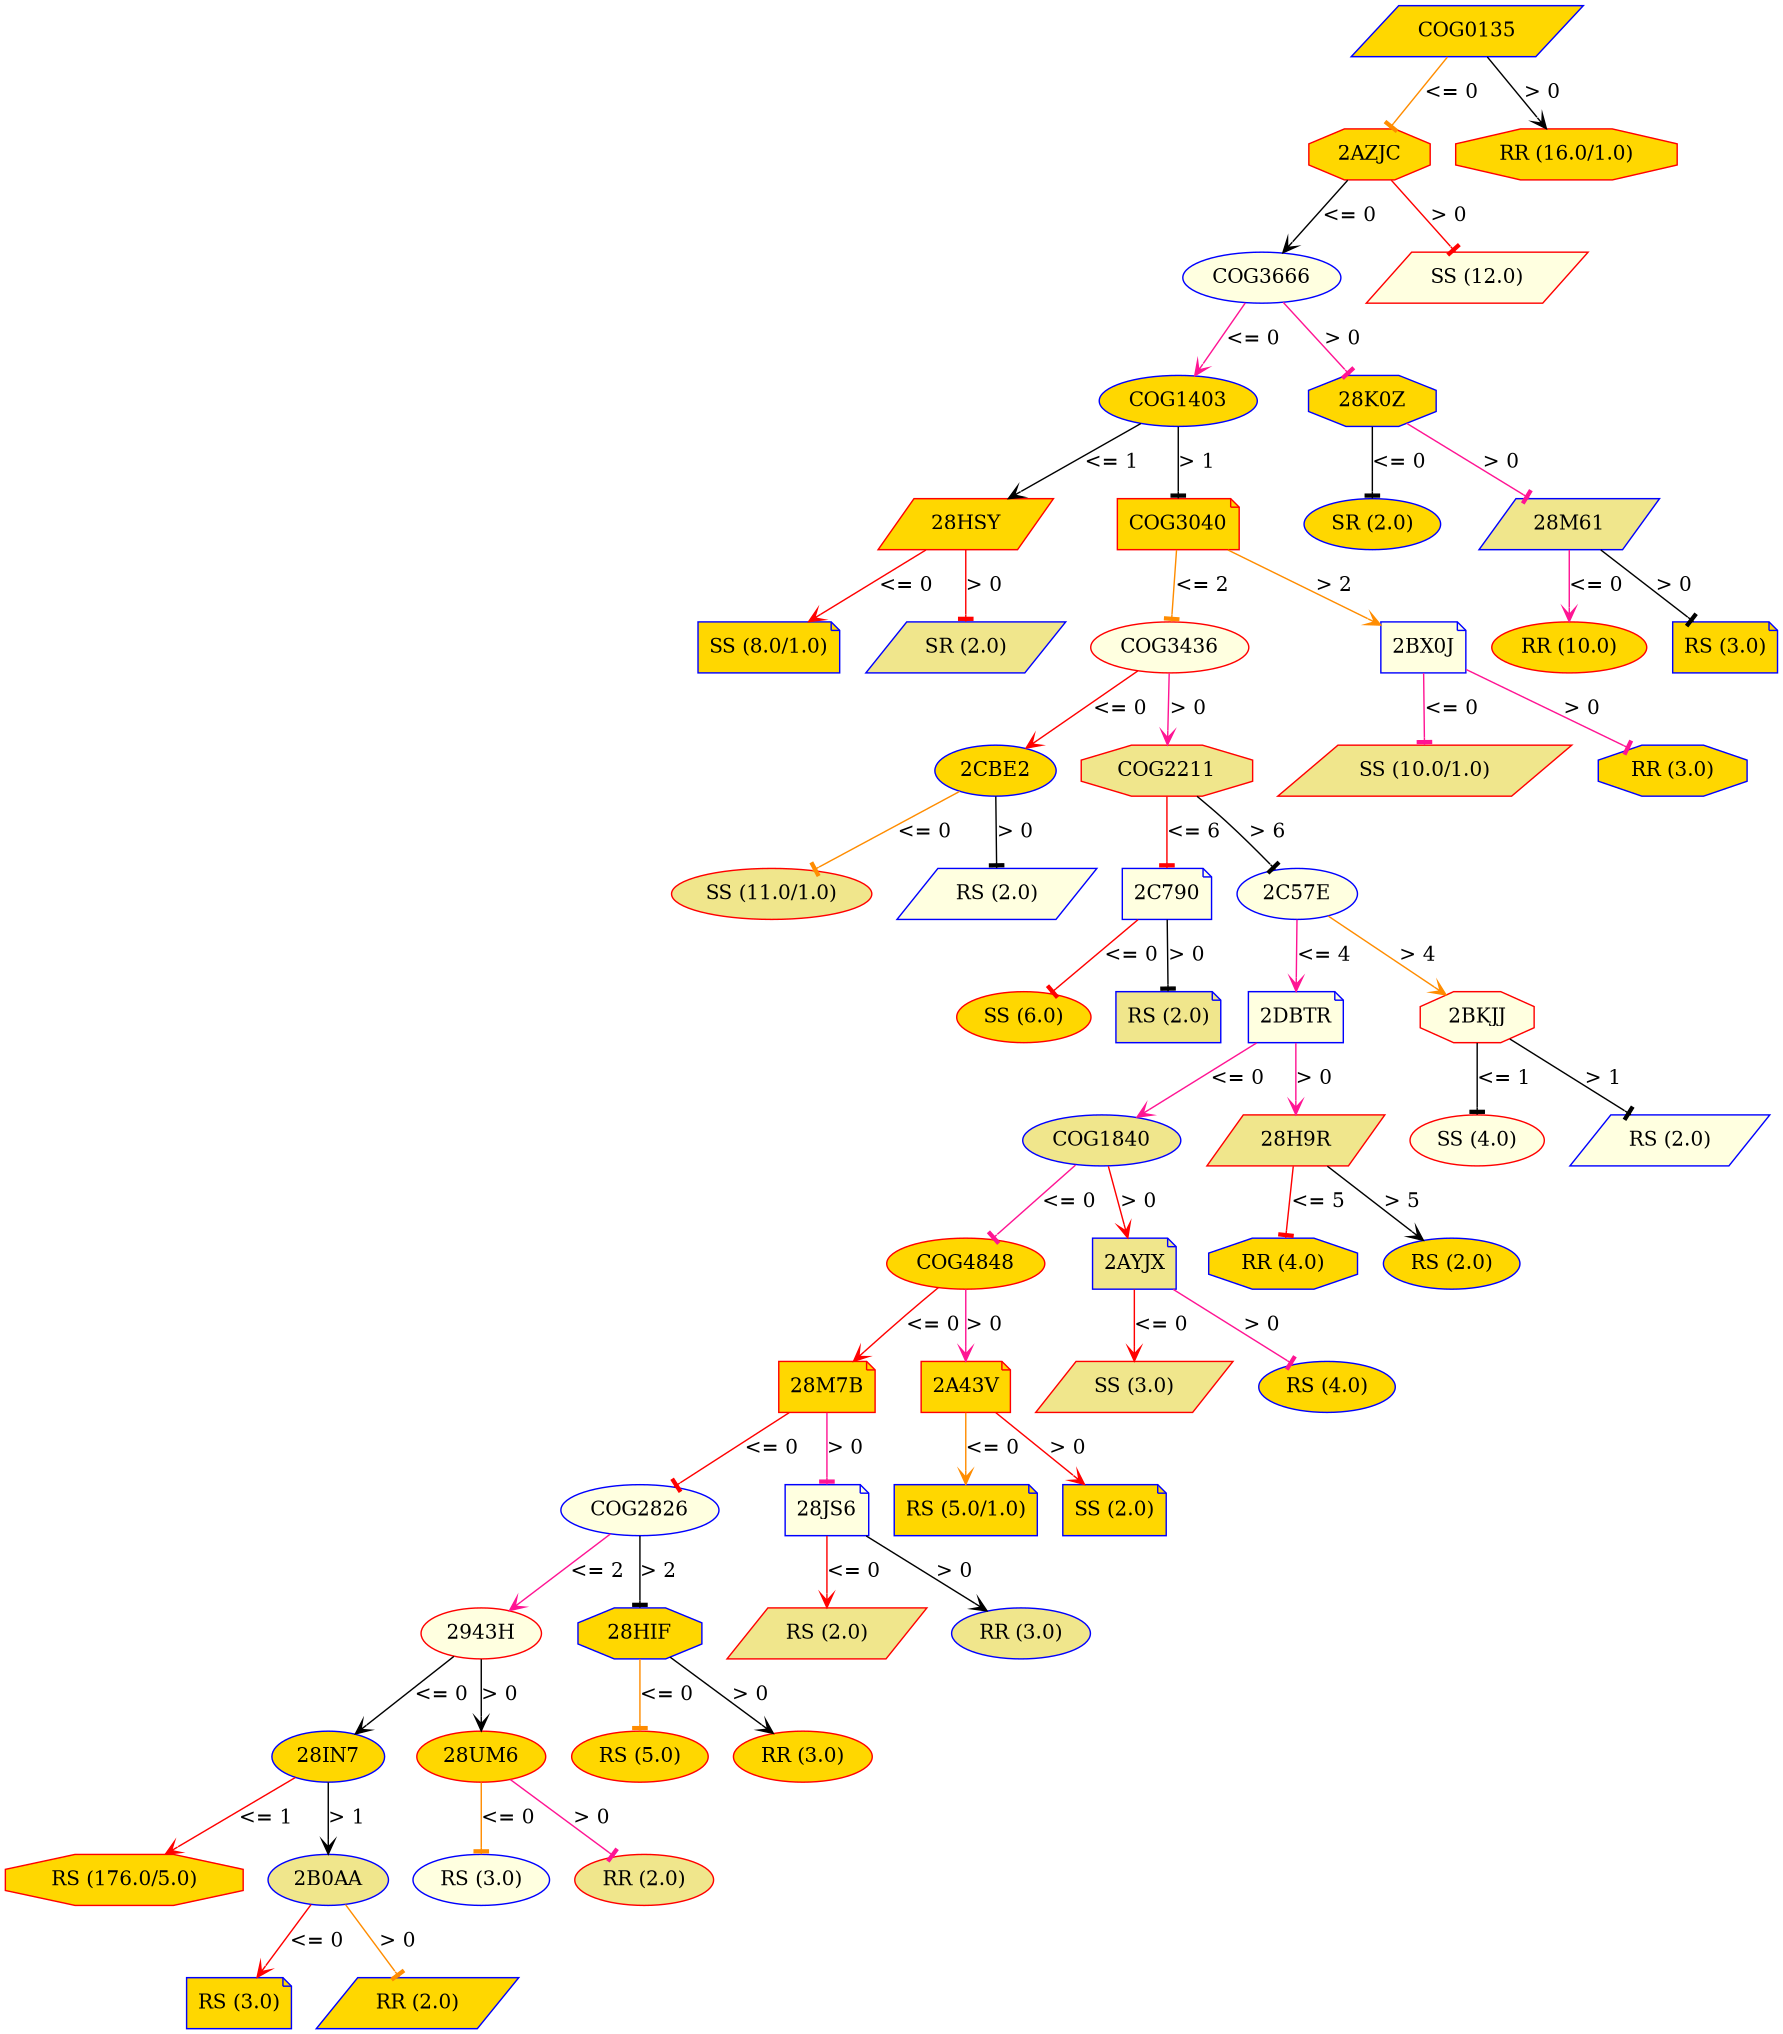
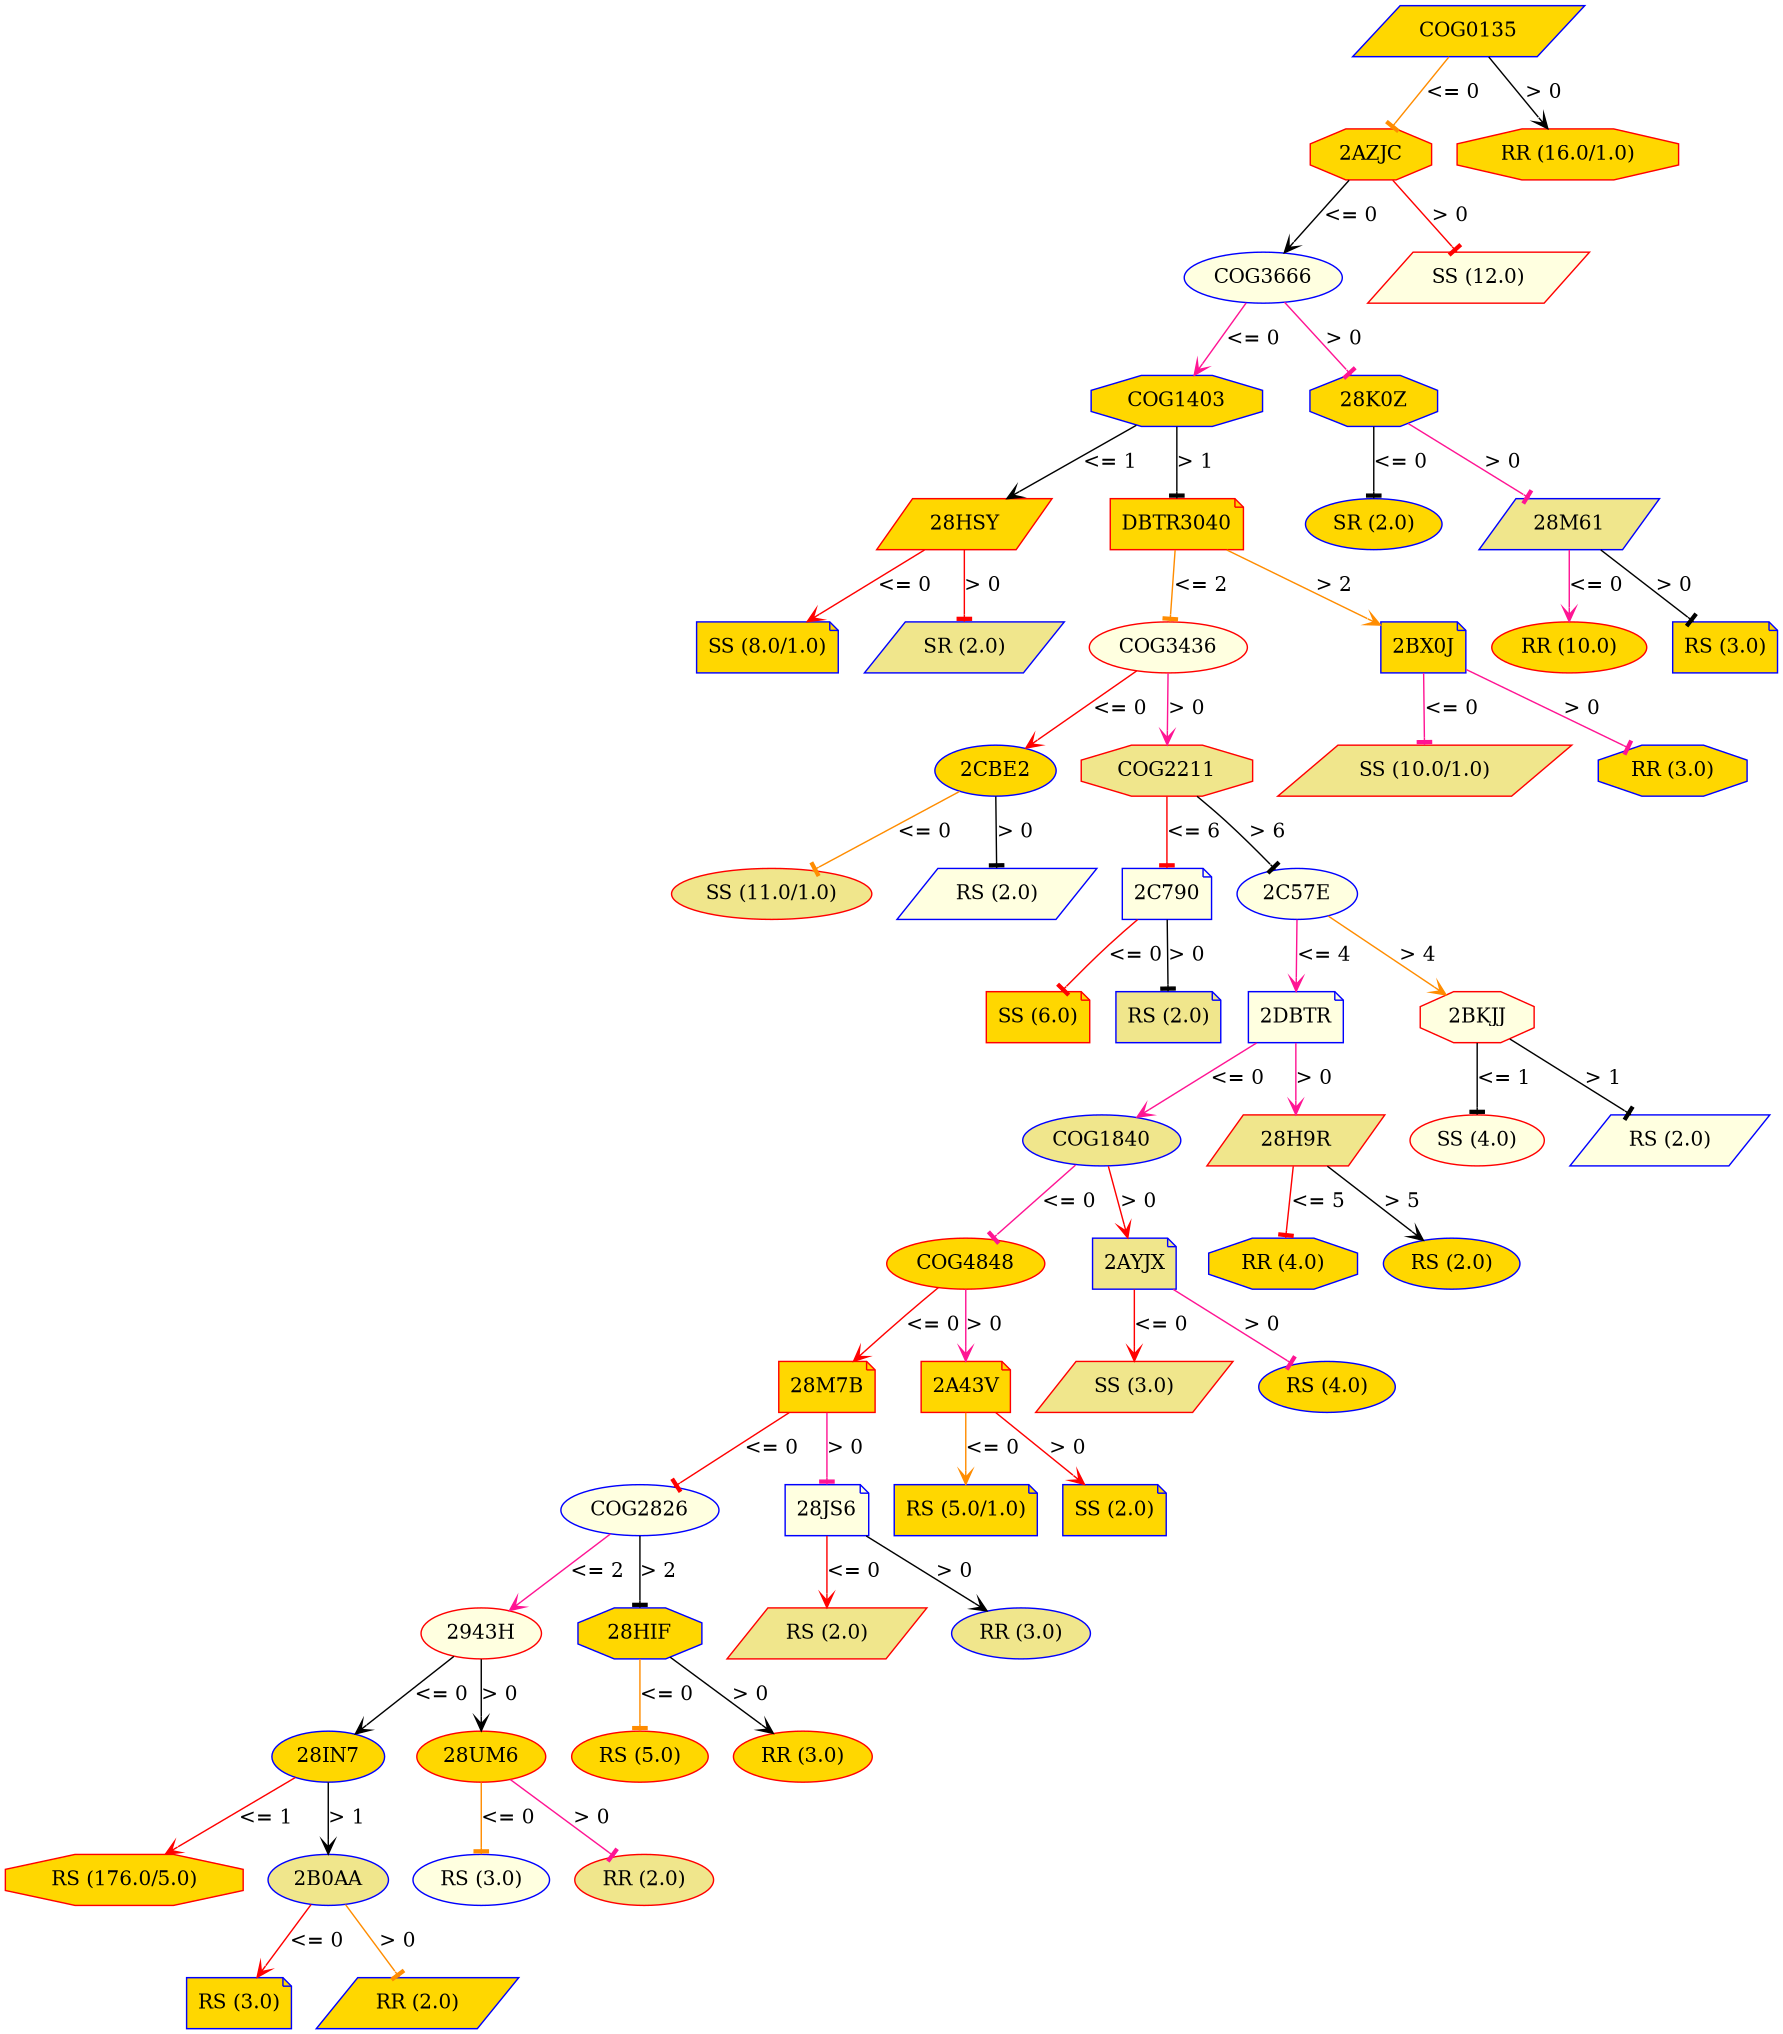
node "COG1403": shape ellipse -> octagon
node "COG3040": label "COG3040" -> "DBTR3040"
node "2BX0J": fillcolor lightyellow -> gold
node "SS (6.0)": shape ellipse -> note
